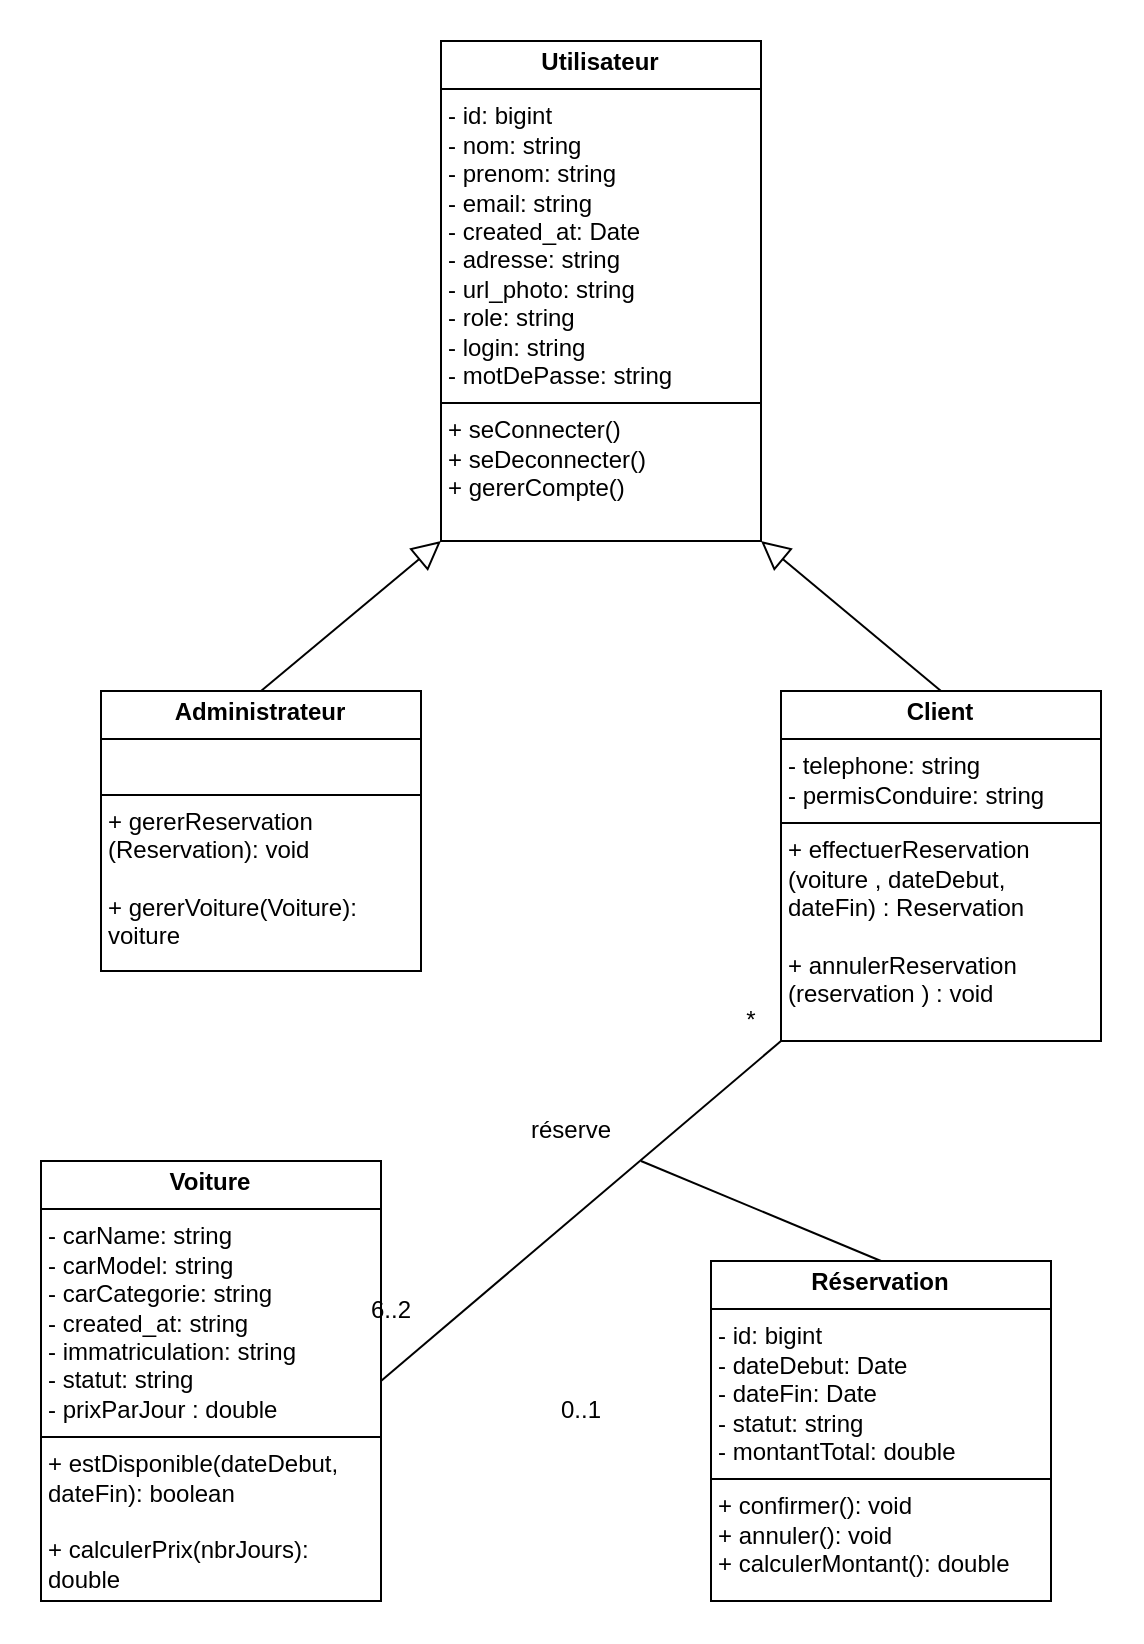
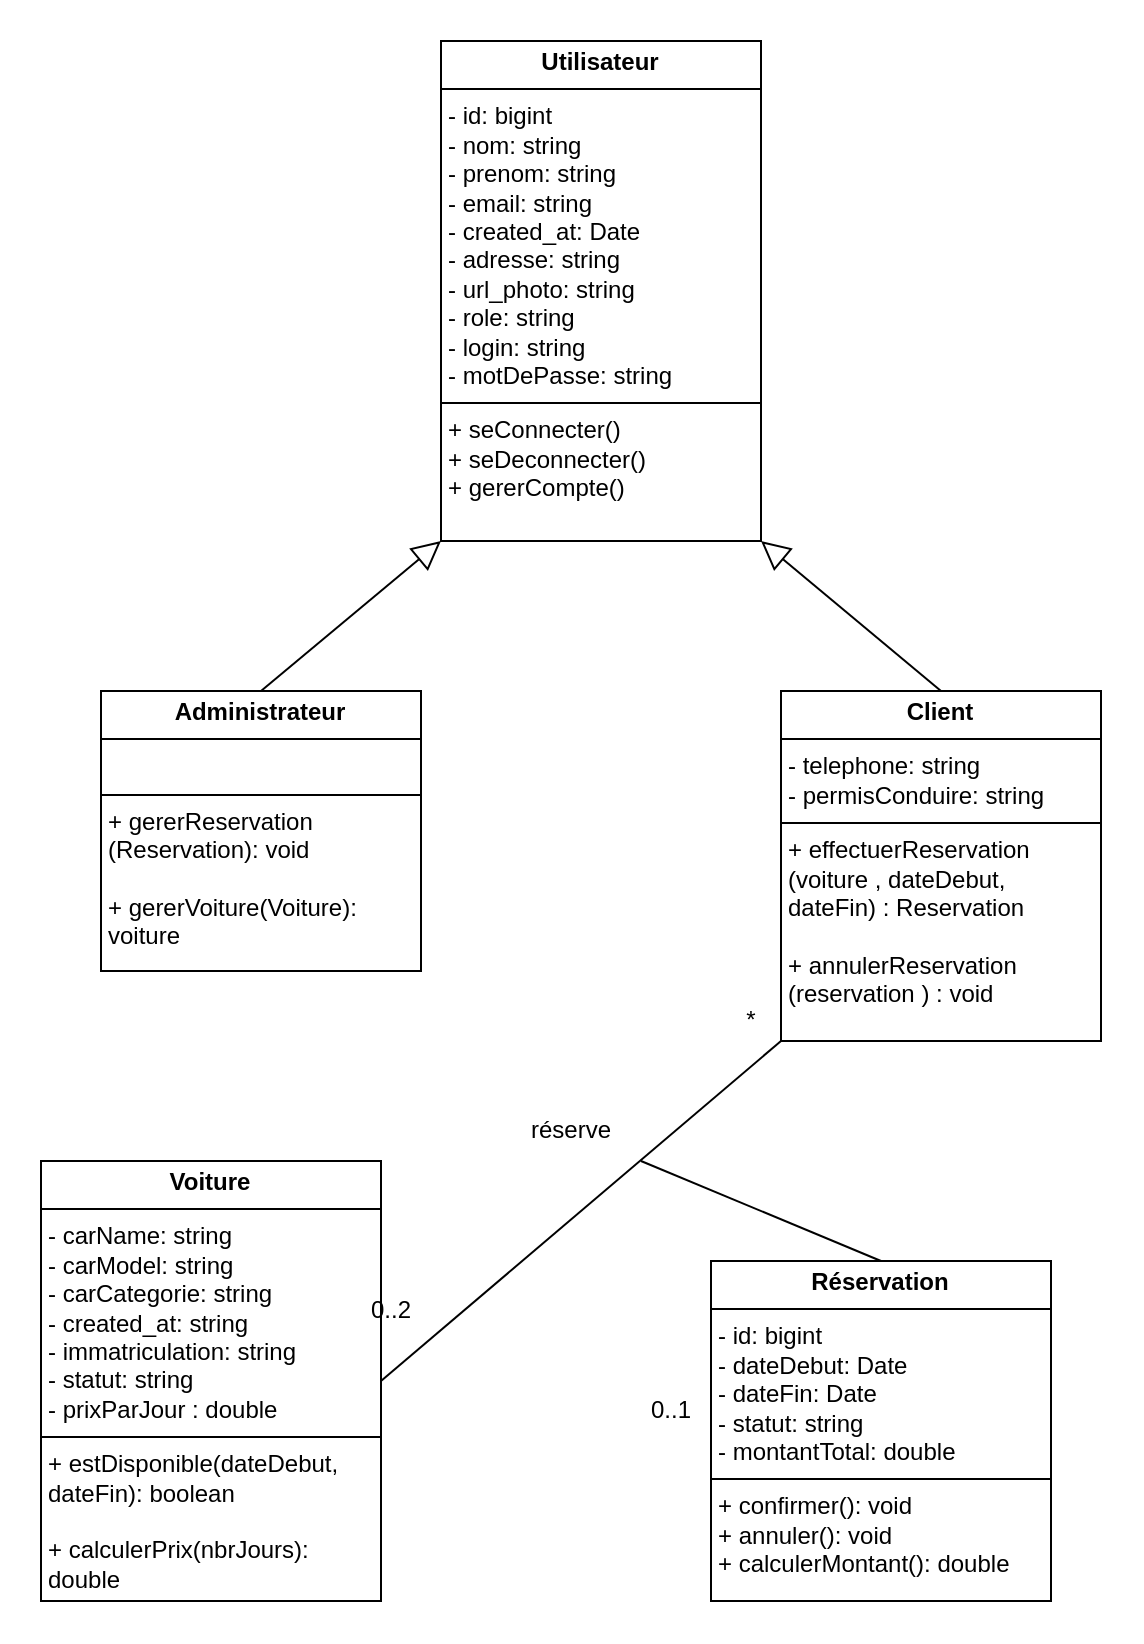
node "6..2": label "6..2" -> "0..2"
node "0..1": moved (581, 1411) -> (671, 1411)
